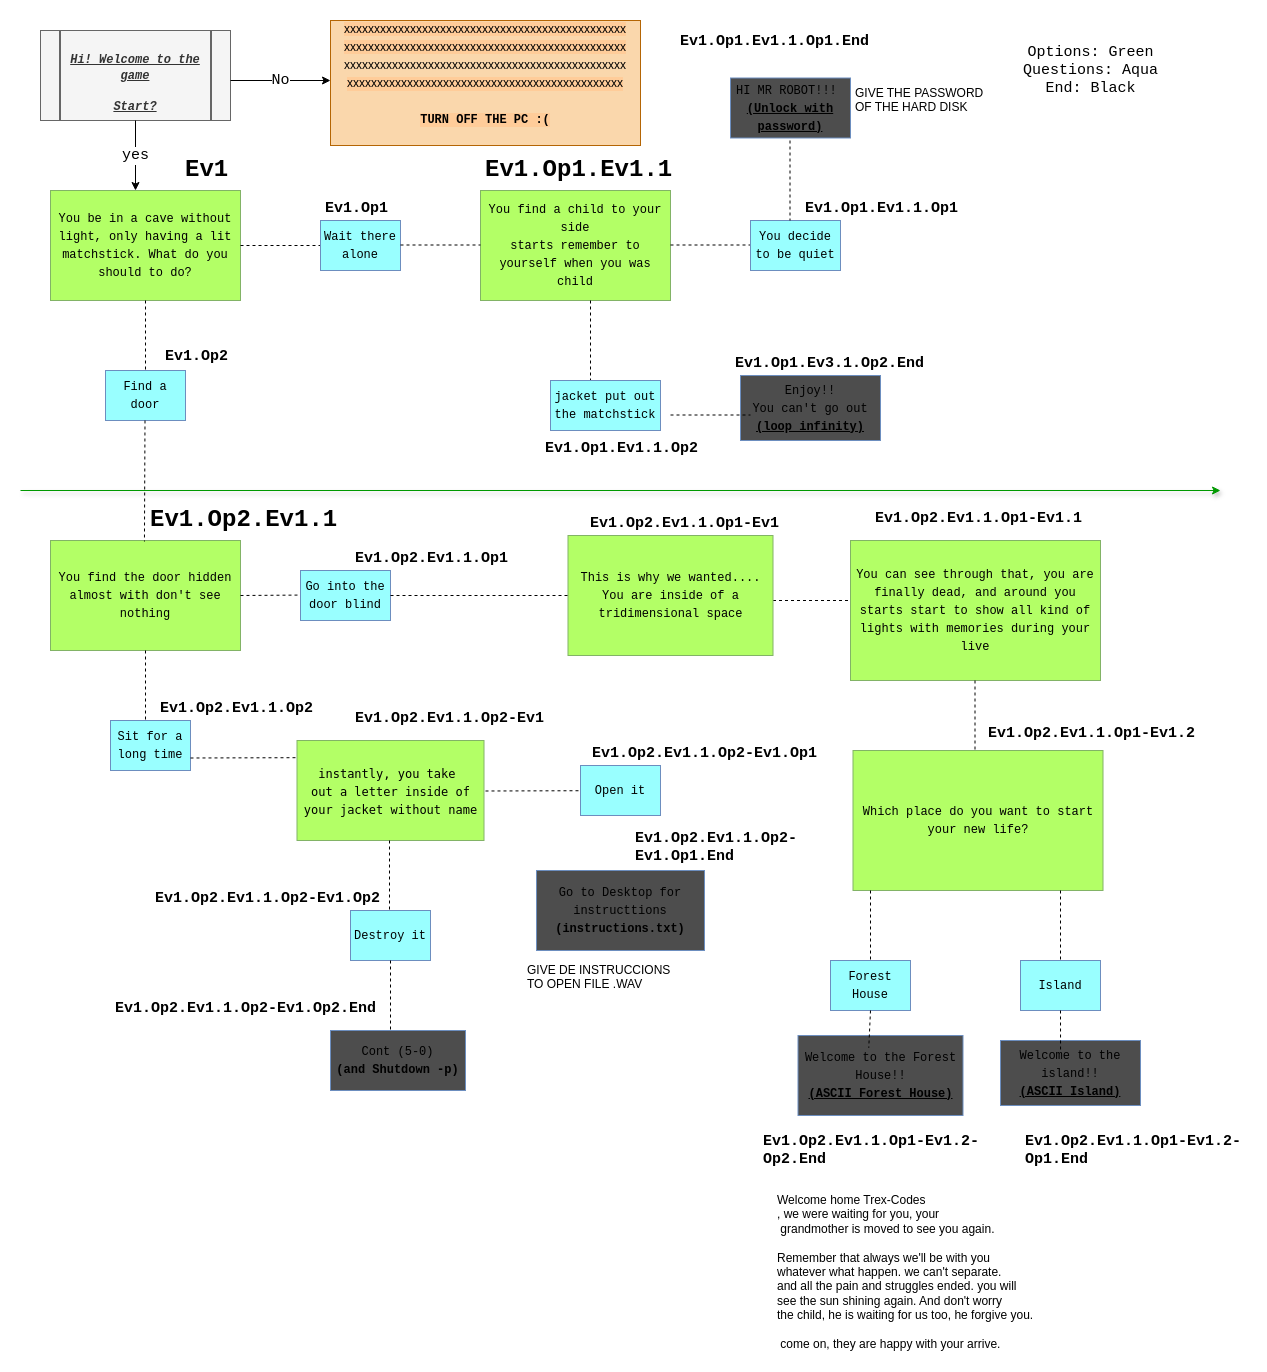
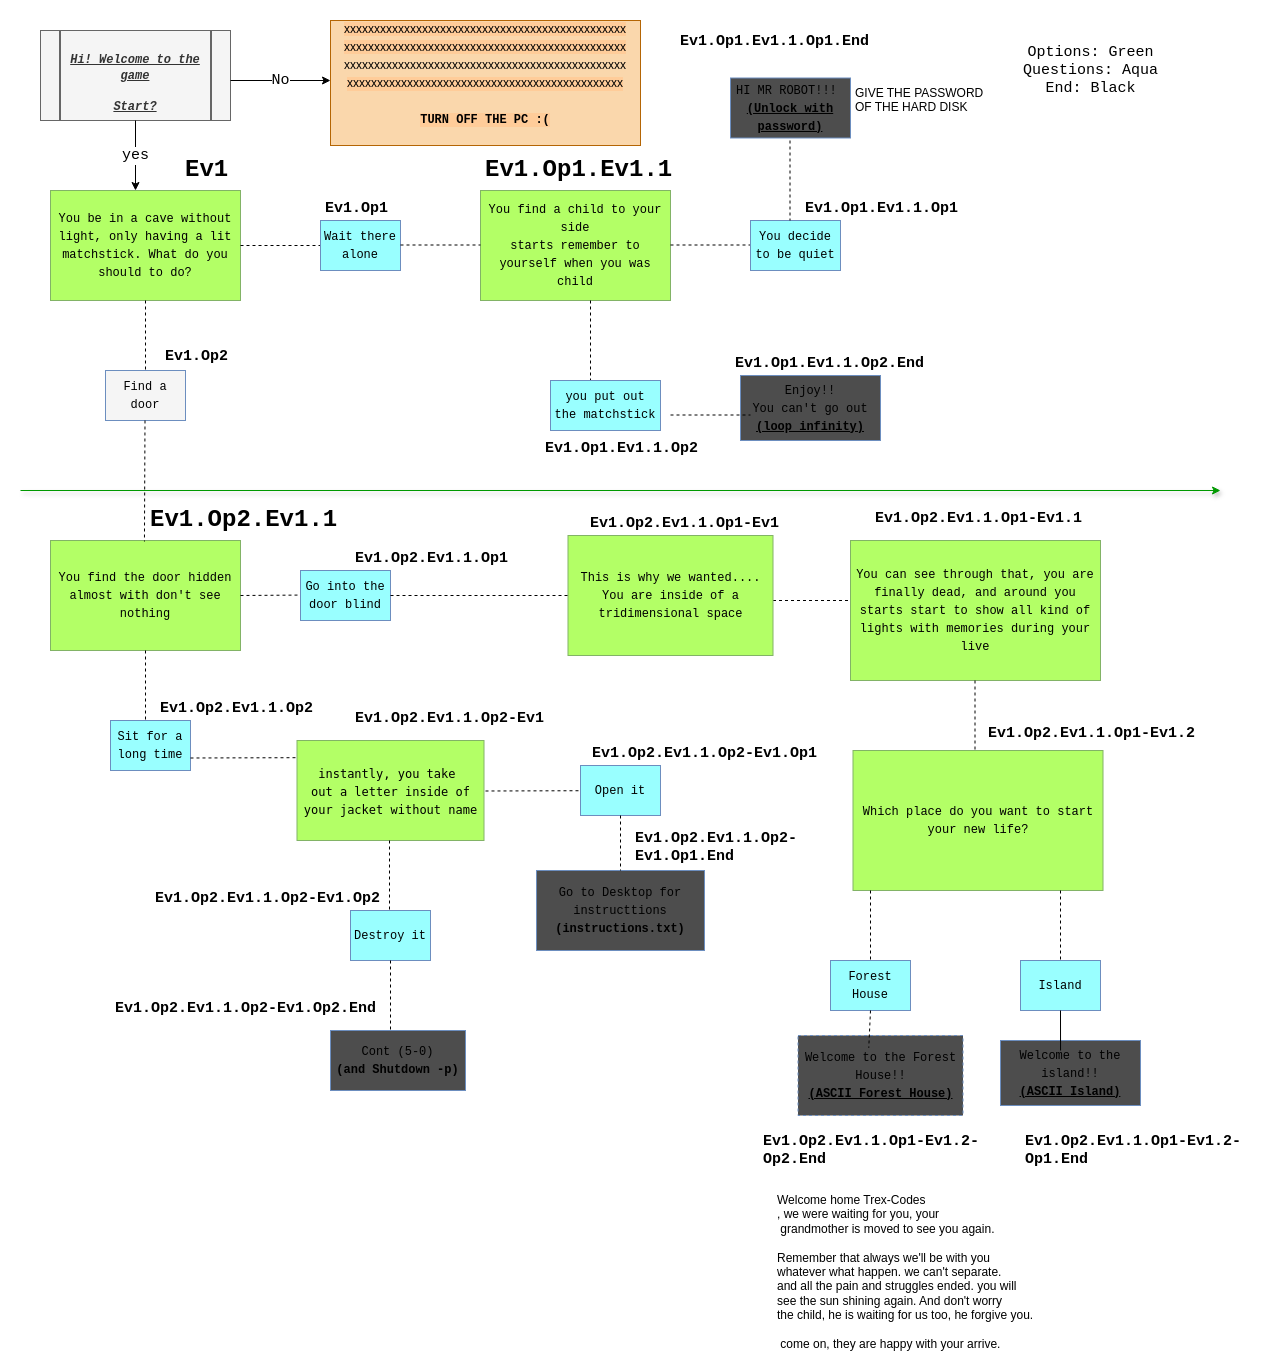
node "Ev1.Op1.Ev3.1.Op2.End": label "Ev1.Op1.Ev3.1.Op2.End" -> "Ev1.Op1.Ev1.1.Op2.End"
node "Find a door": fillcolor #99ffff -> #f5f5f5
node "jacket put out the matchstick": label "jacket put out the matchstick" -> "you put out the matchstick"
edge "Open it" -- "Go to Desktop for instructtions (instructions.txt)": added
node "GIVE DE INSTRUCCIONS TO OPEN FILE .WAV": removed
edge "Island" -- "Welcome to the island!! (ASCII Island)": style dashed -> solid
node "Welcome to the Forest House!! (ASCII Forest House)": style solid -> dashed
